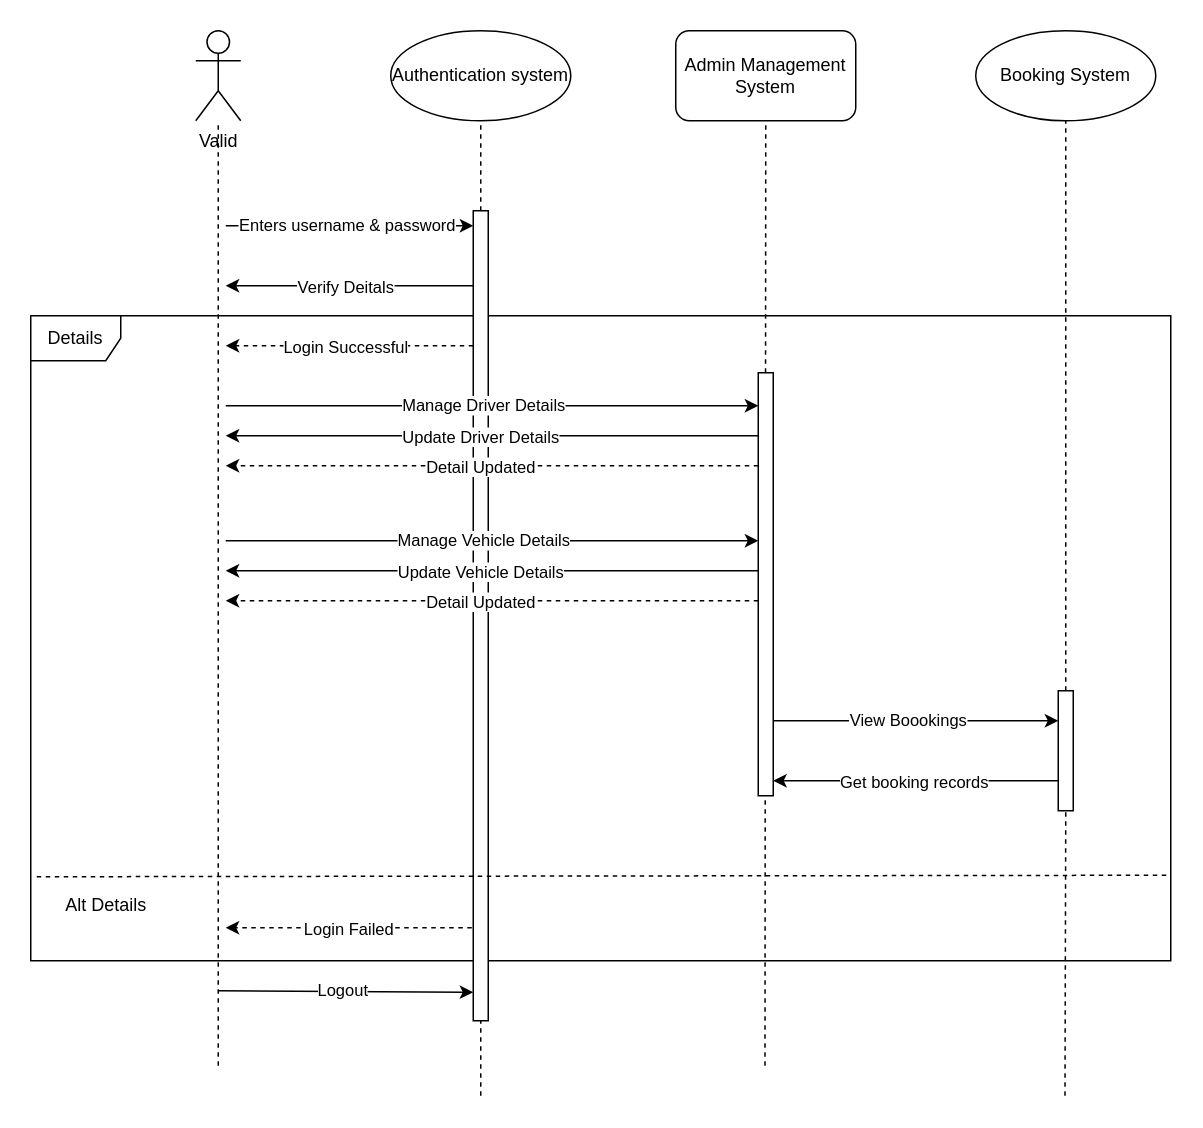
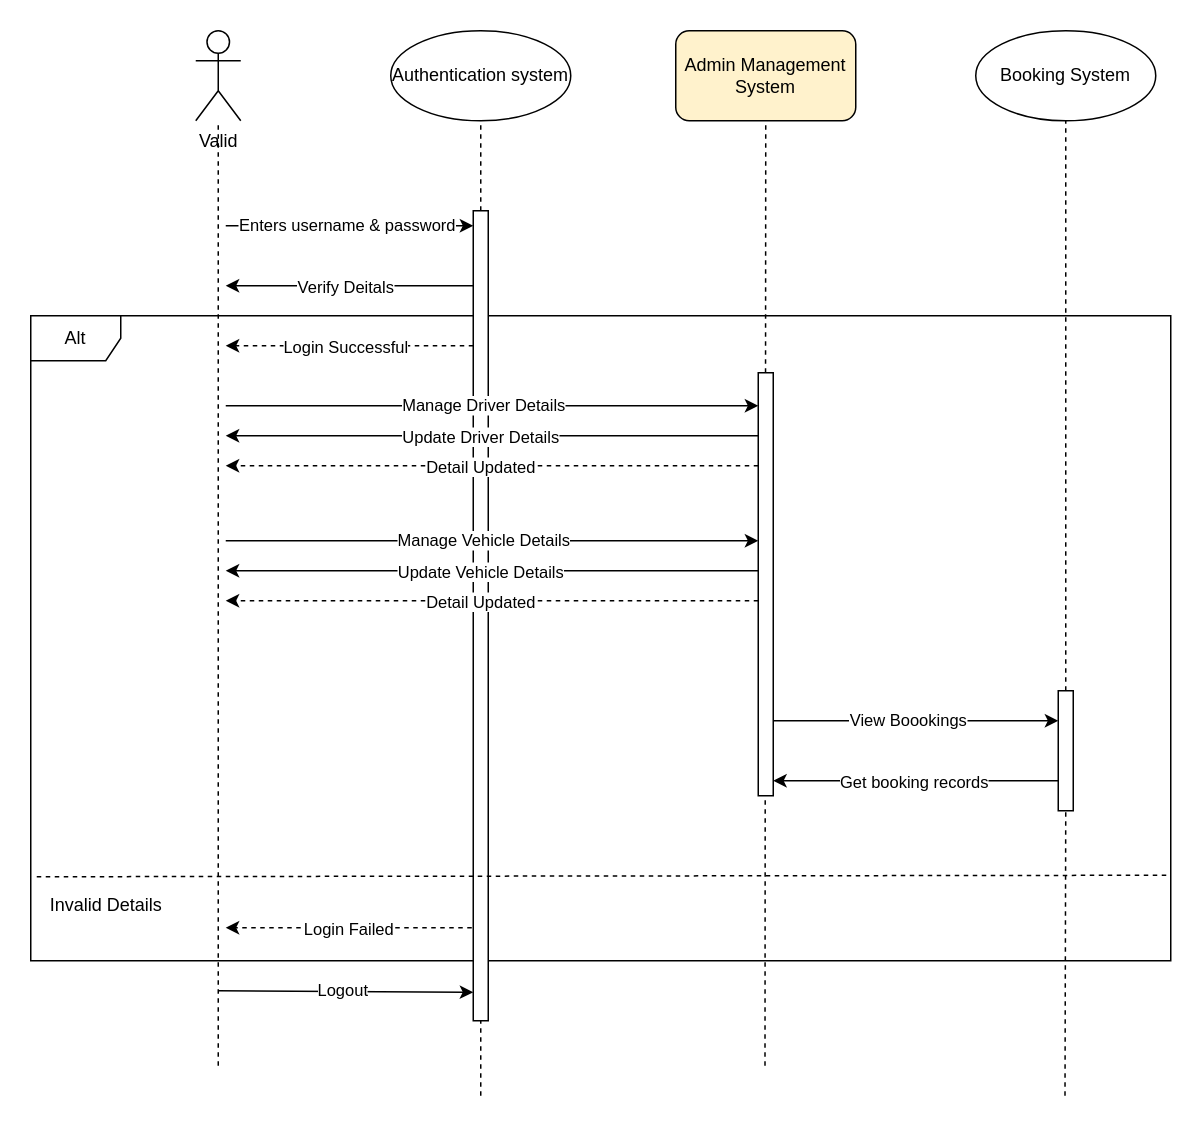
node "Admin Management System": fillcolor #ffffff -> #fff2cc
node "Details": label "Details" -> "Alt"
node "Alt Details": label "Alt Details" -> "Invalid Details"
